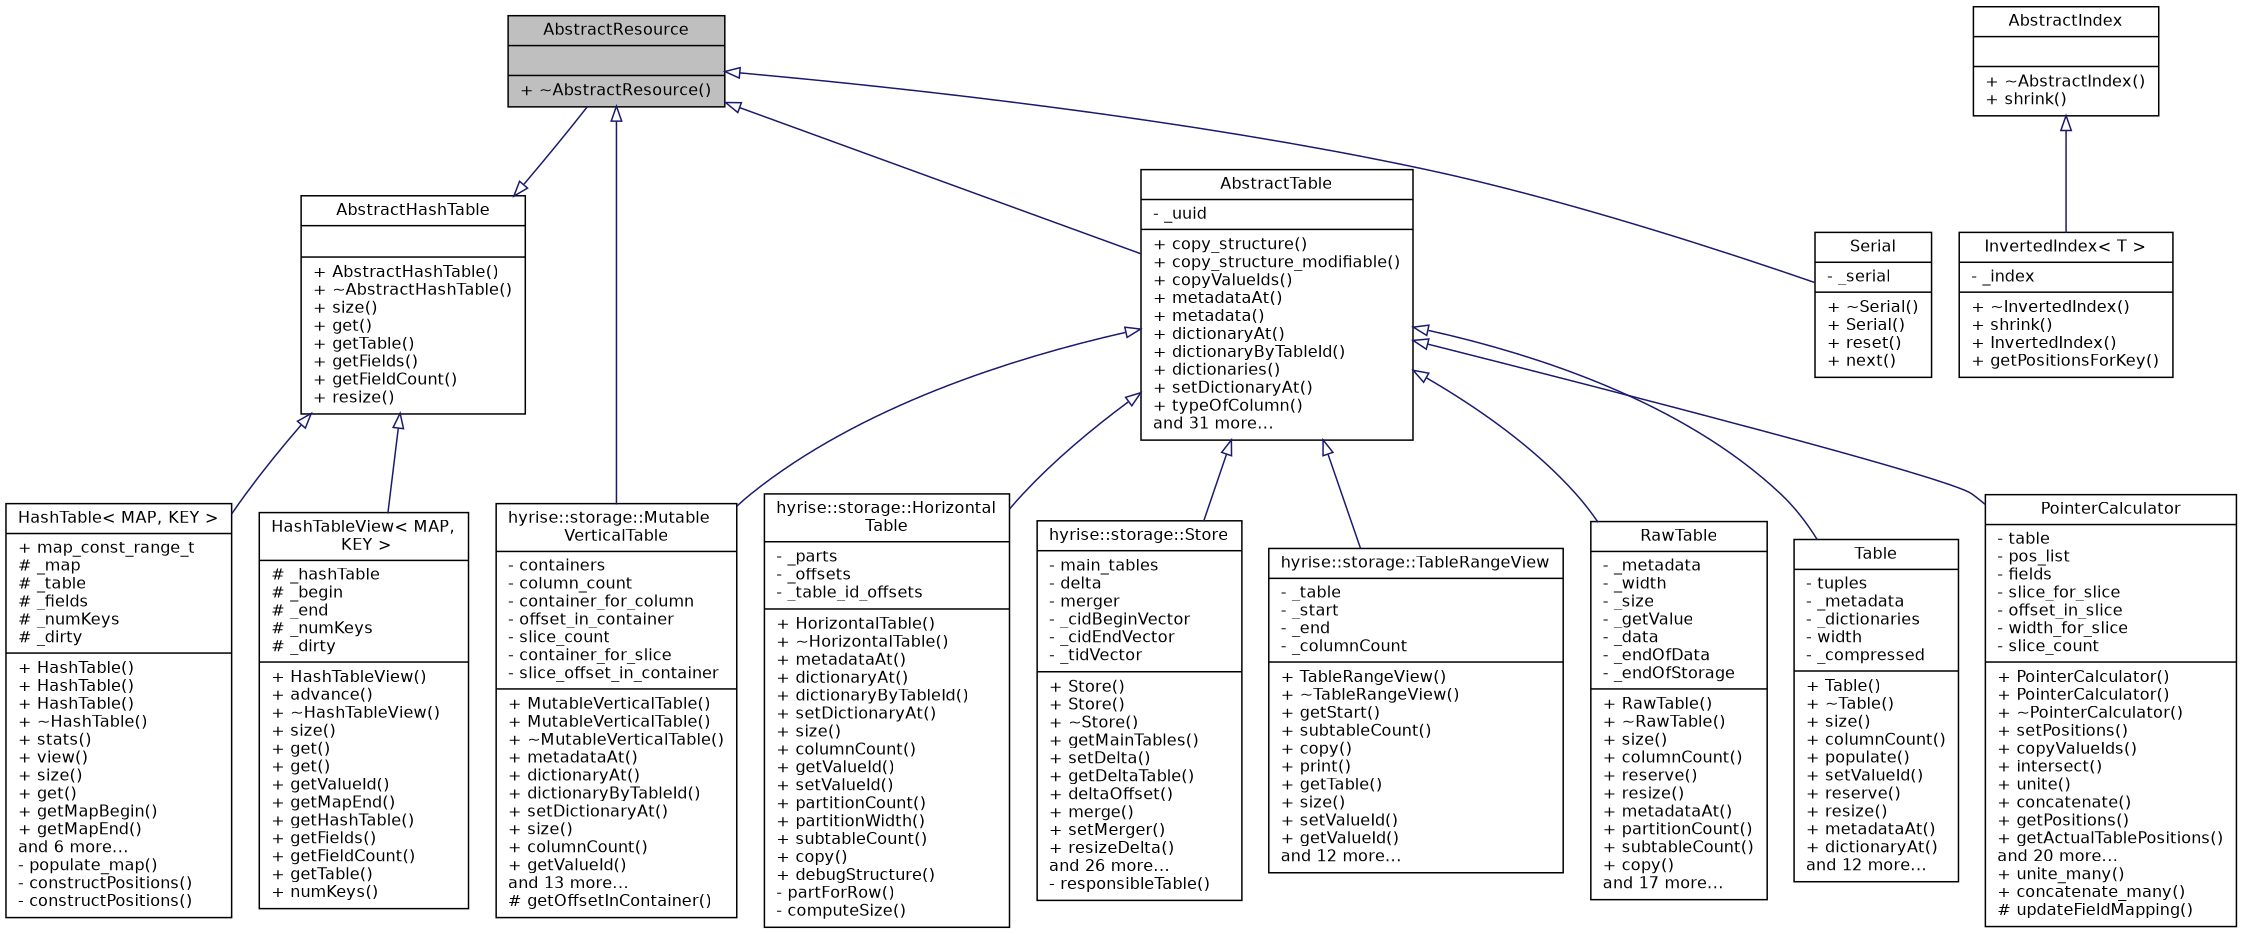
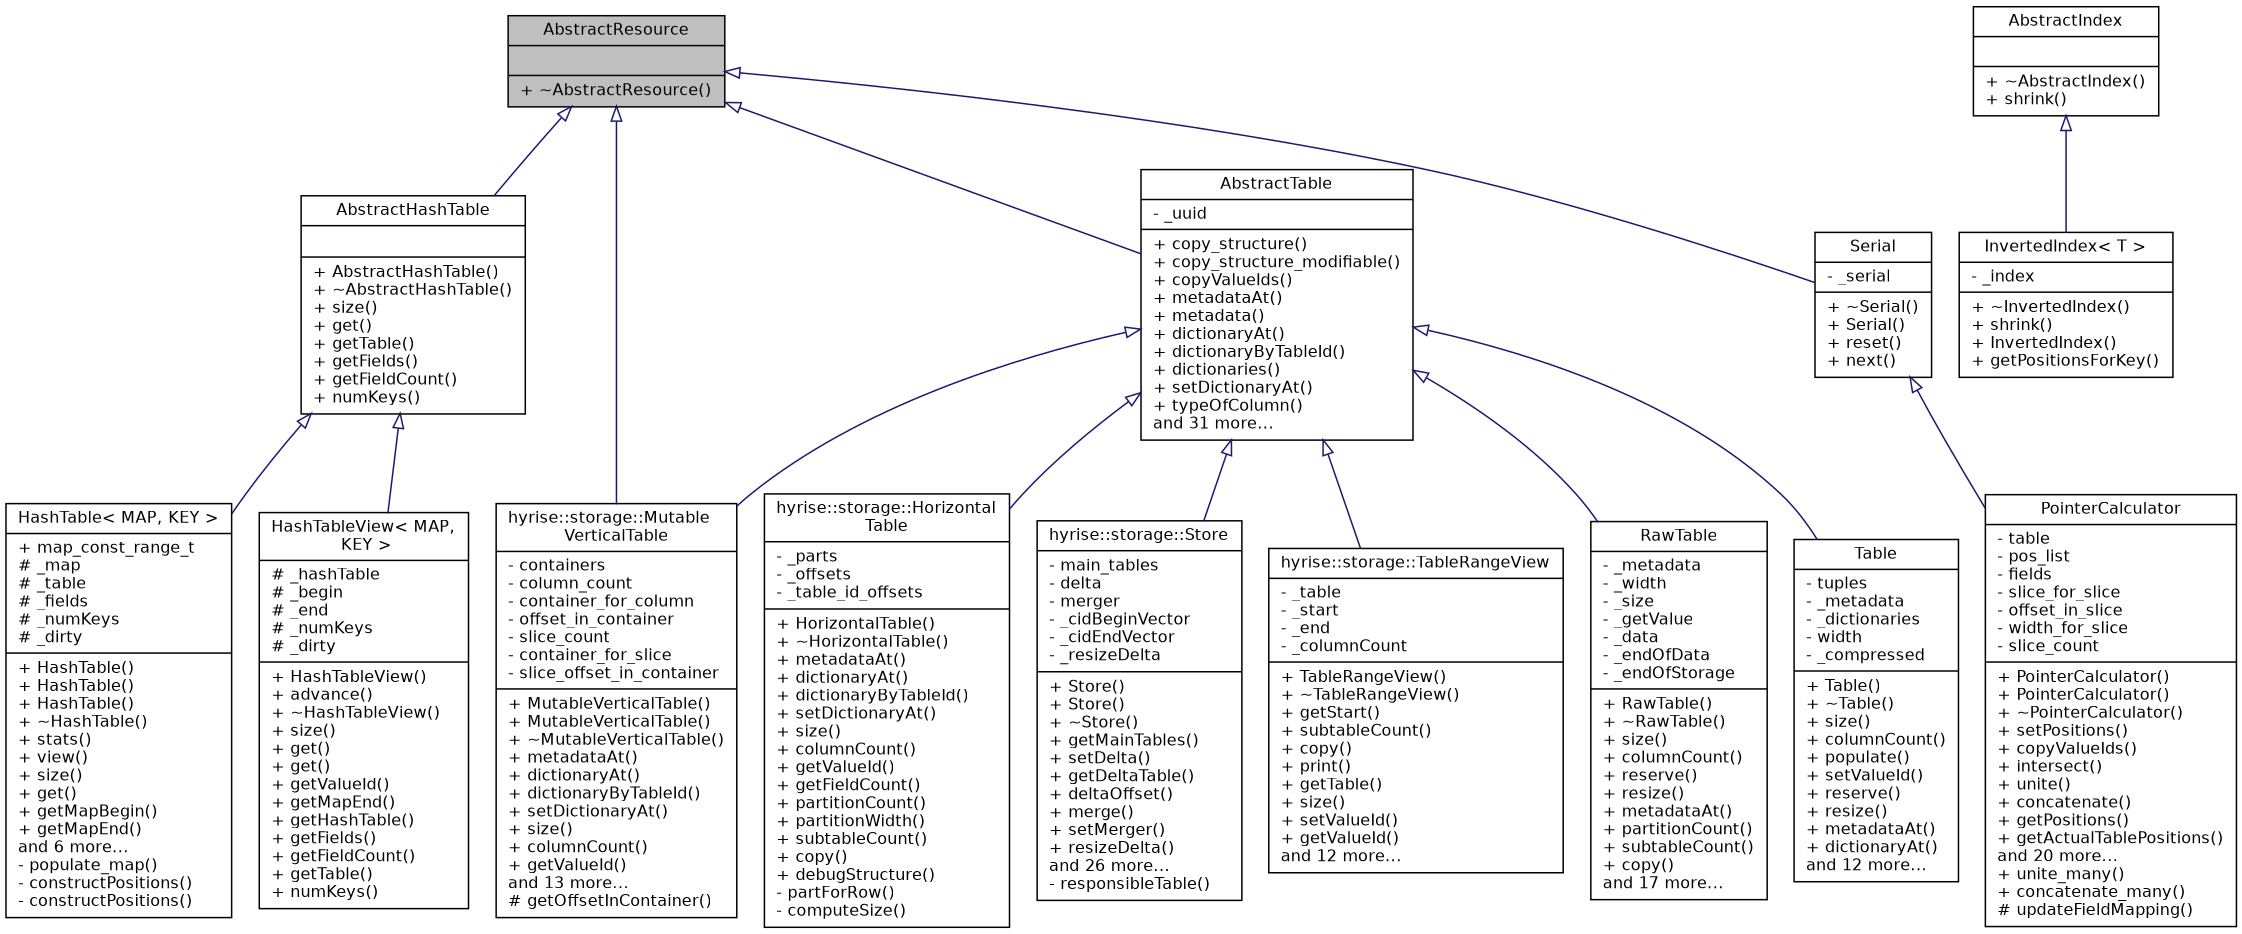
edge "AbstractResource" -> "AbstractHashTable": reversed
node "AbstractHashTable": text "+ resize()" -> "+ numKeys()"
edge "PointerCalculator" -> "AbstractTable": now "PointerCalculator" -> "Serial"
node "hyrise::storage::Store": text "- _tidVector" -> "- _resizeDelta"
node "hyrise::storage::Horizontal": text "+ setValueId()" -> "+ getFieldCount()"
